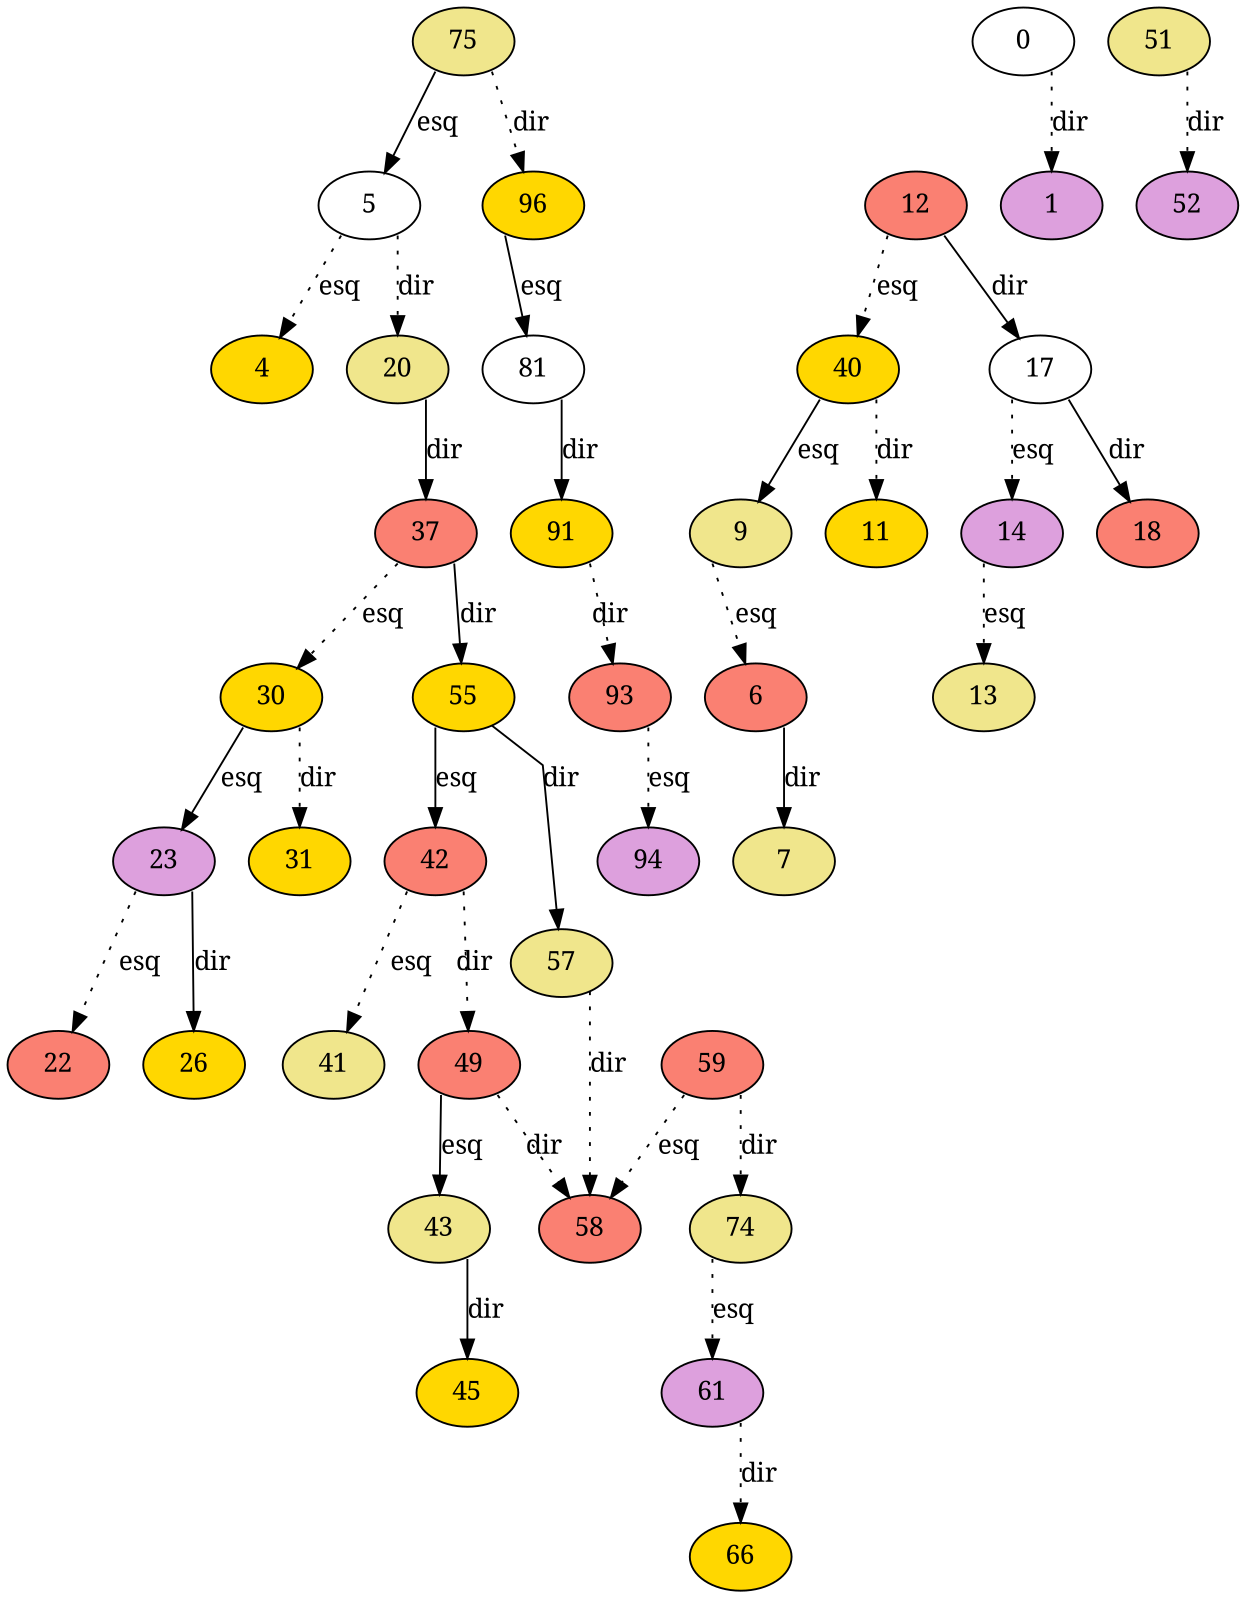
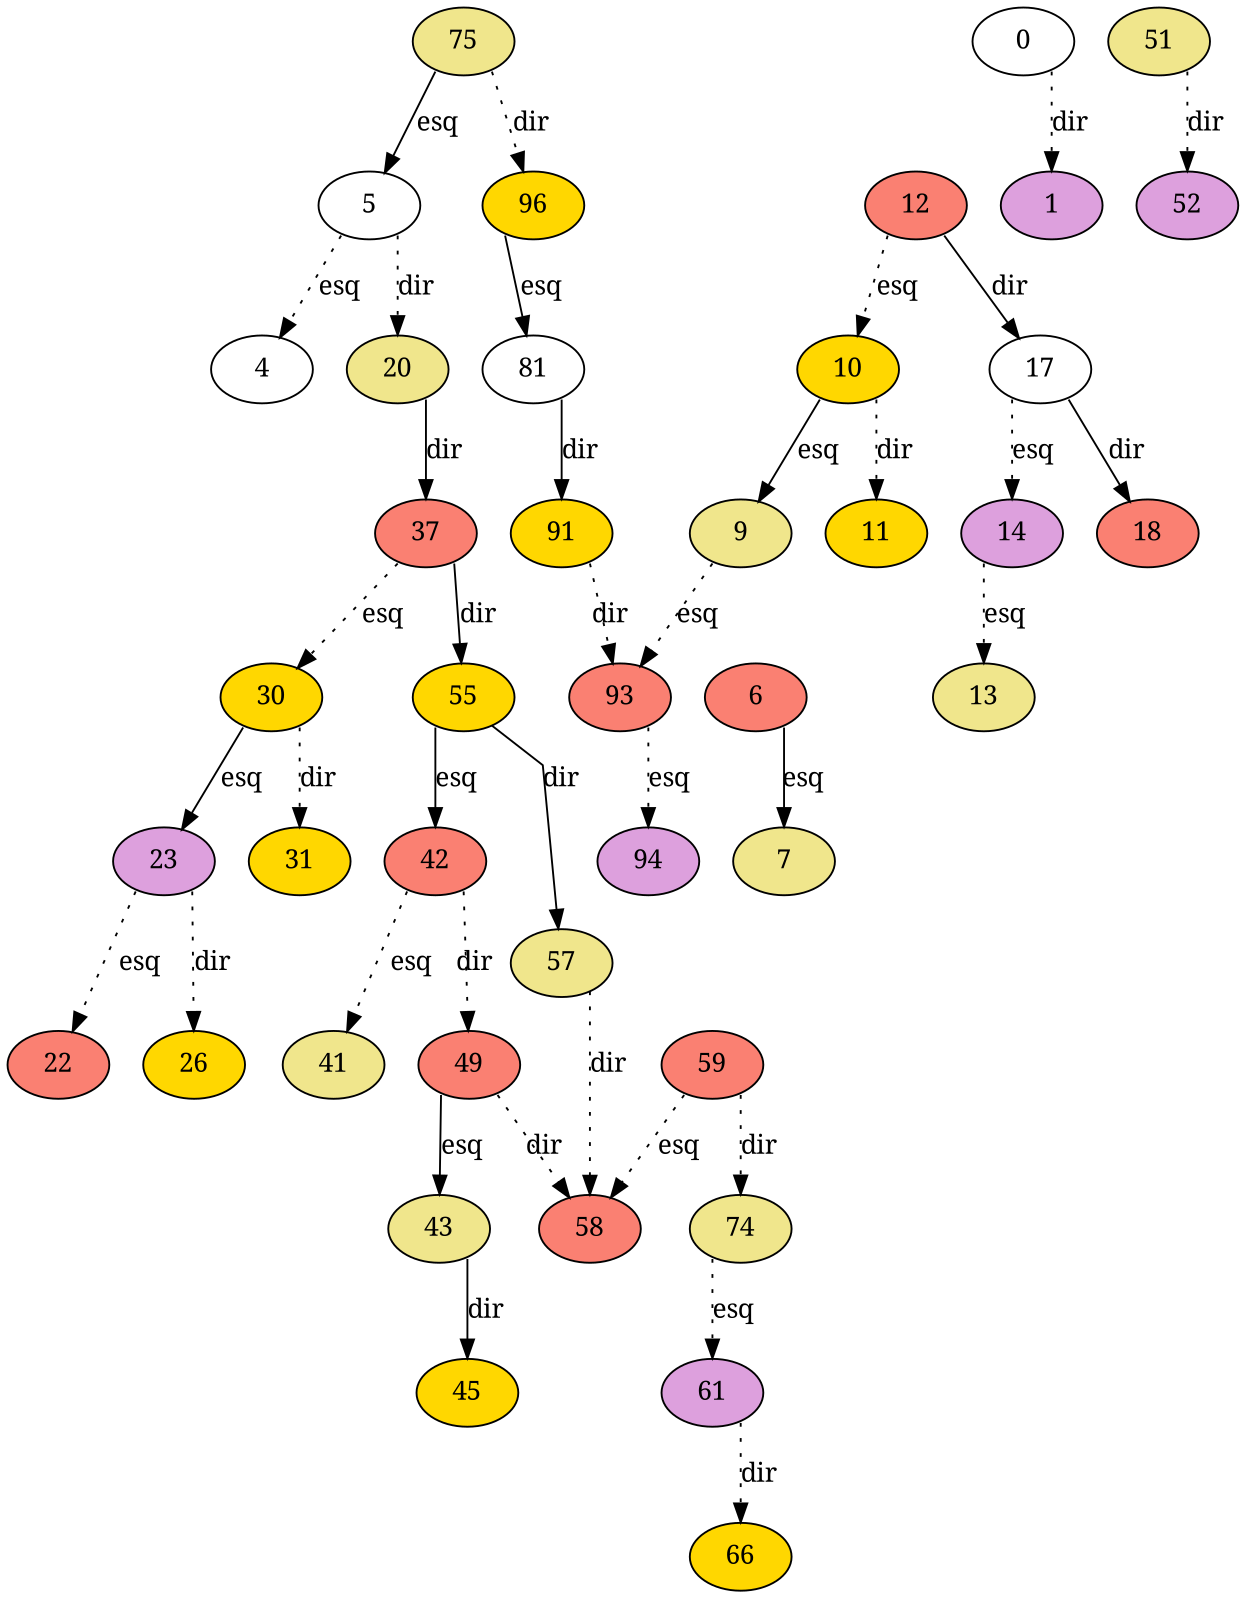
node "4": fillcolor gold -> white
node "40": label "40" -> "10"
edge "9" -> "6": now "9" -> "93"
edge "6" -> "7": label "dir" -> "esq"
edge "23" -> "26": style solid -> dotted
